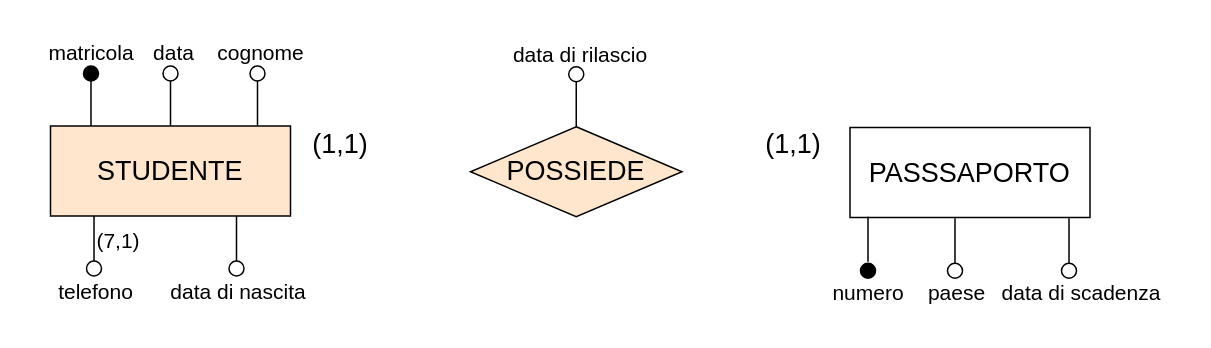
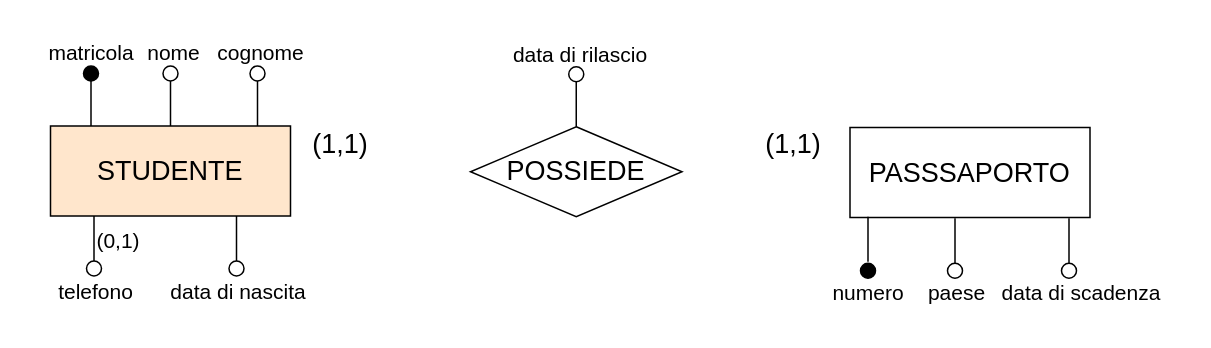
node "data": label "data" -> "nome"
node "POSSIEDE": fillcolor #ffe6cc -> #ffffff
node "(7,1)": label "(7,1)" -> "(0,1)"
